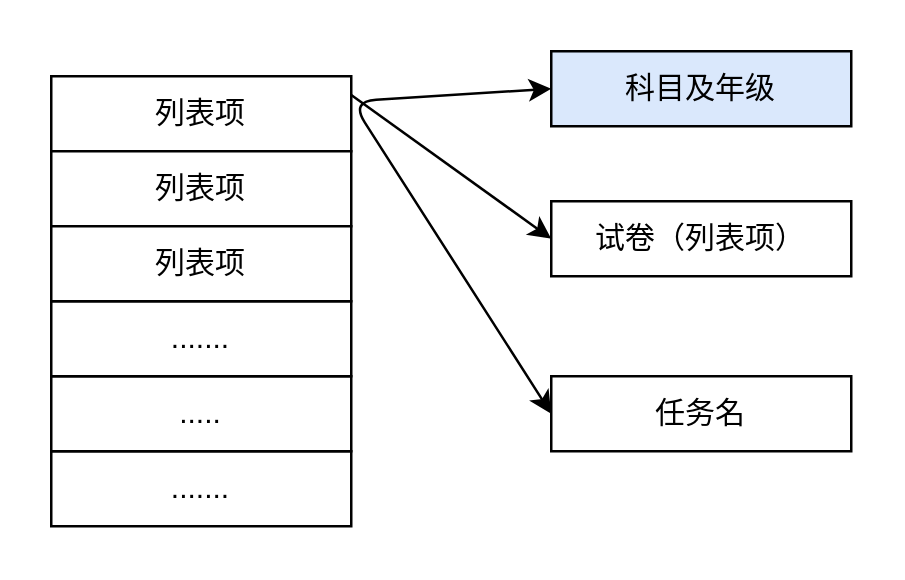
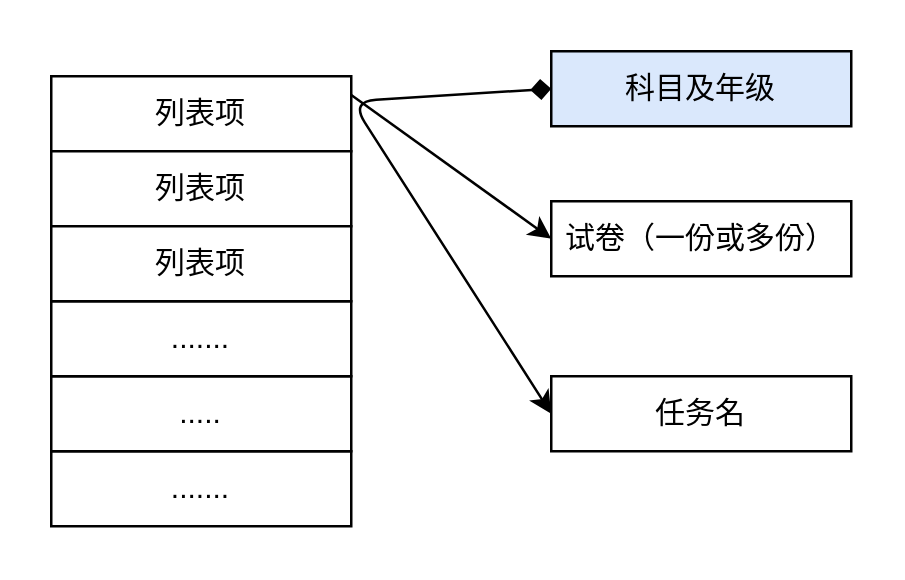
edge "科目及年级" -- "任务名": arrowhead classic -> diamond
node "试卷（列表项）": label "试卷（列表项）" -> "试卷（一份或多份）"
